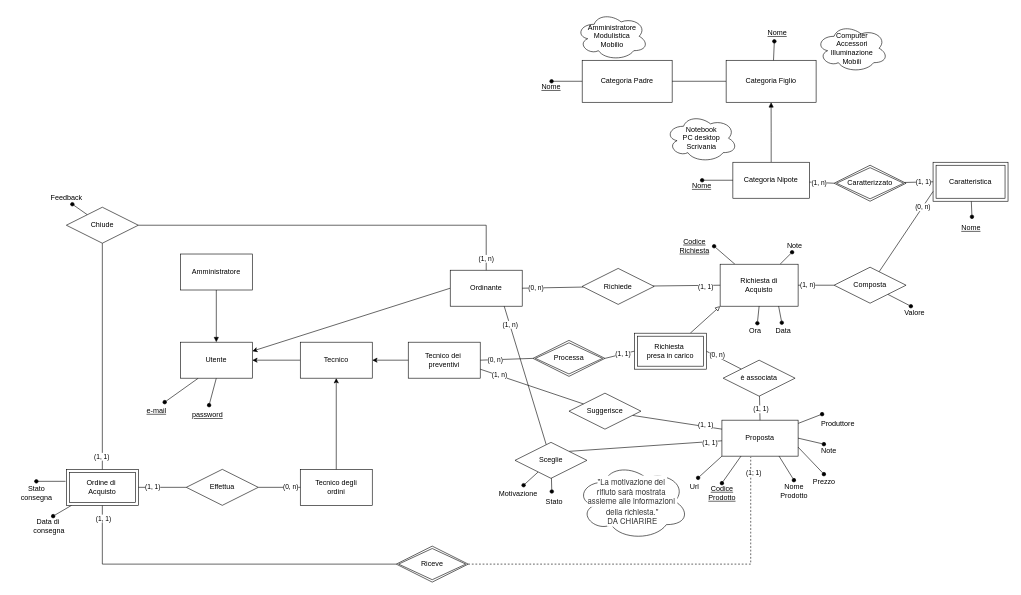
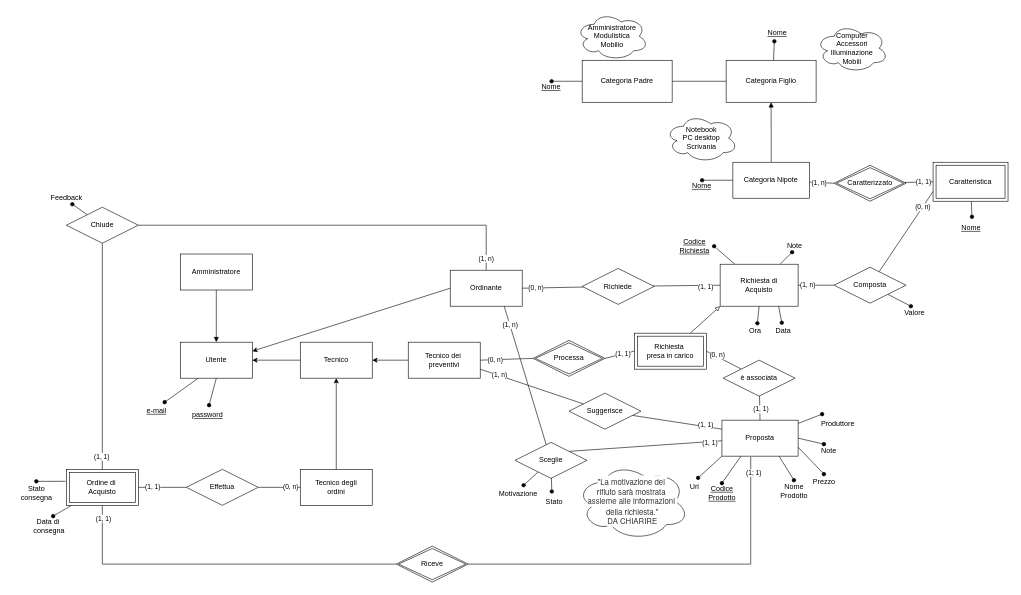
edge "Proposta" -- "Riceve": style dashed -> solid
